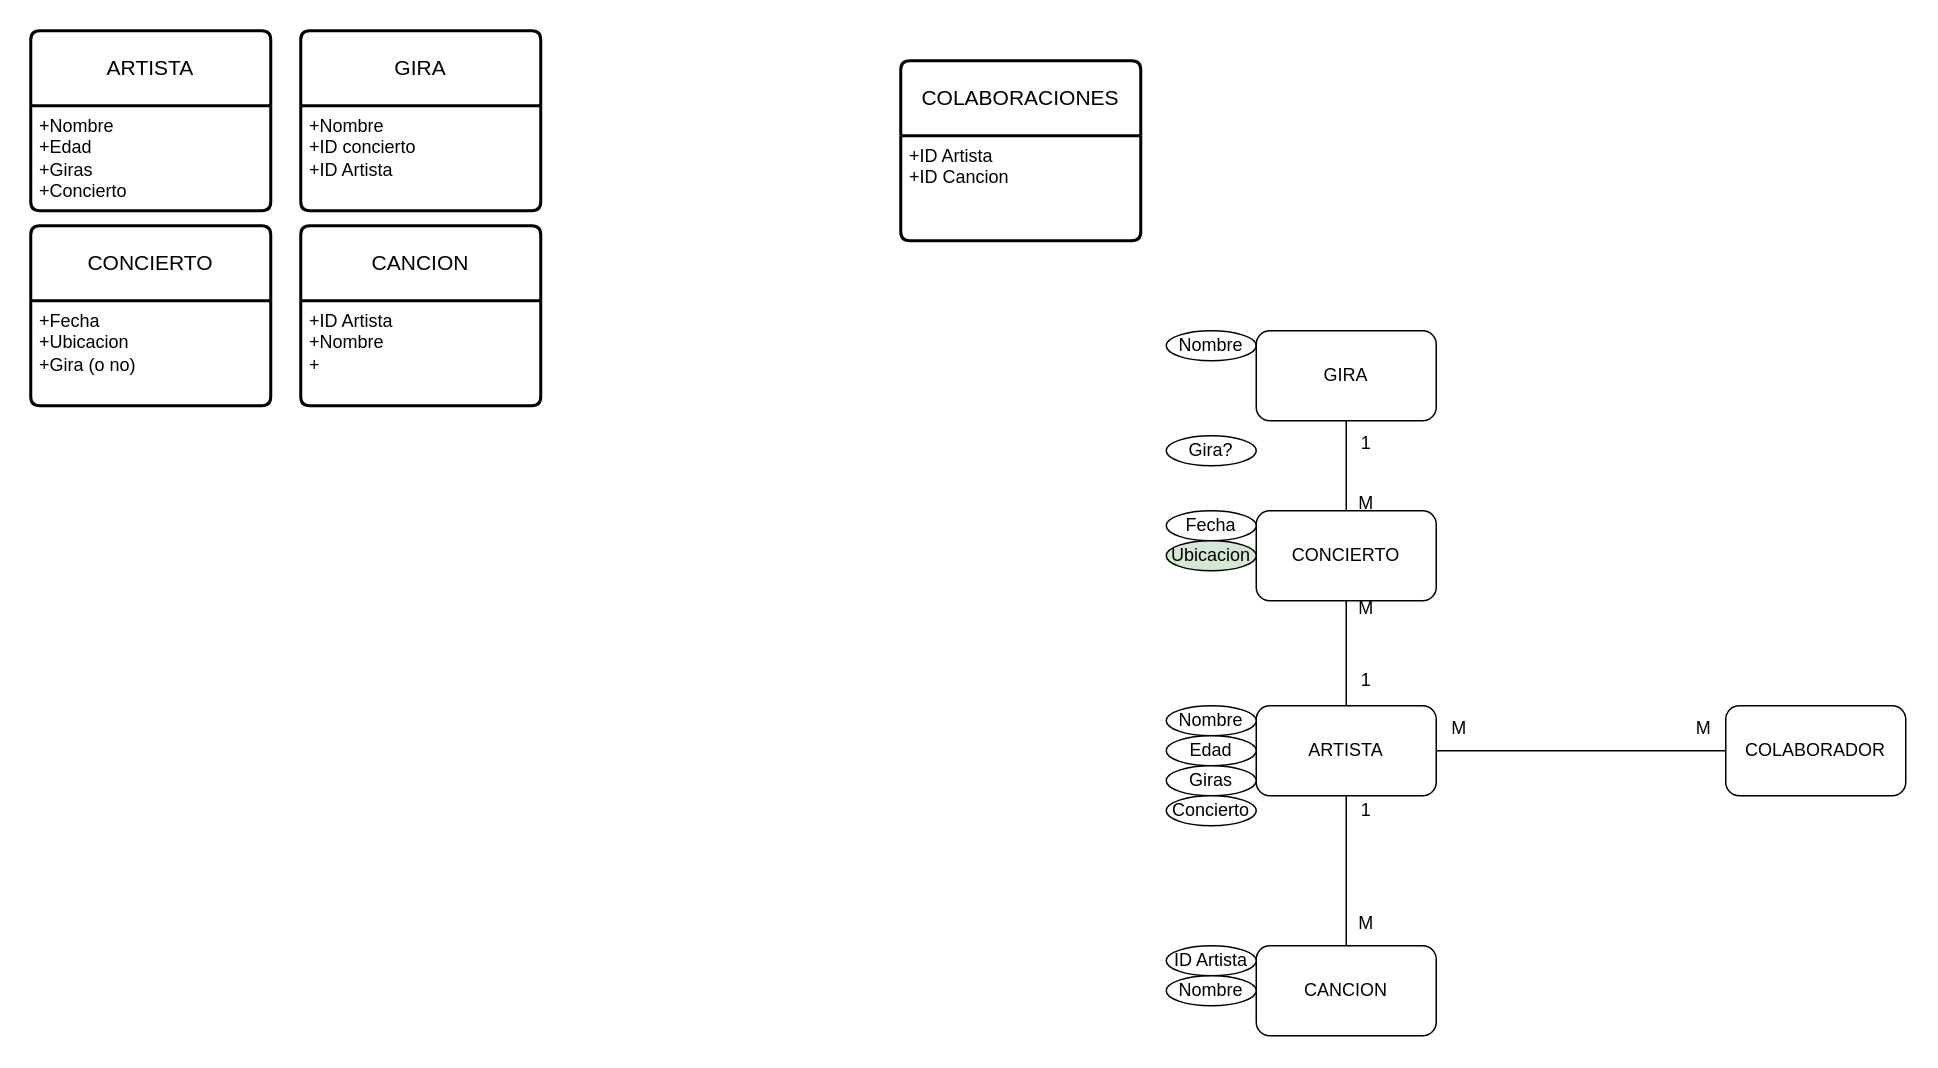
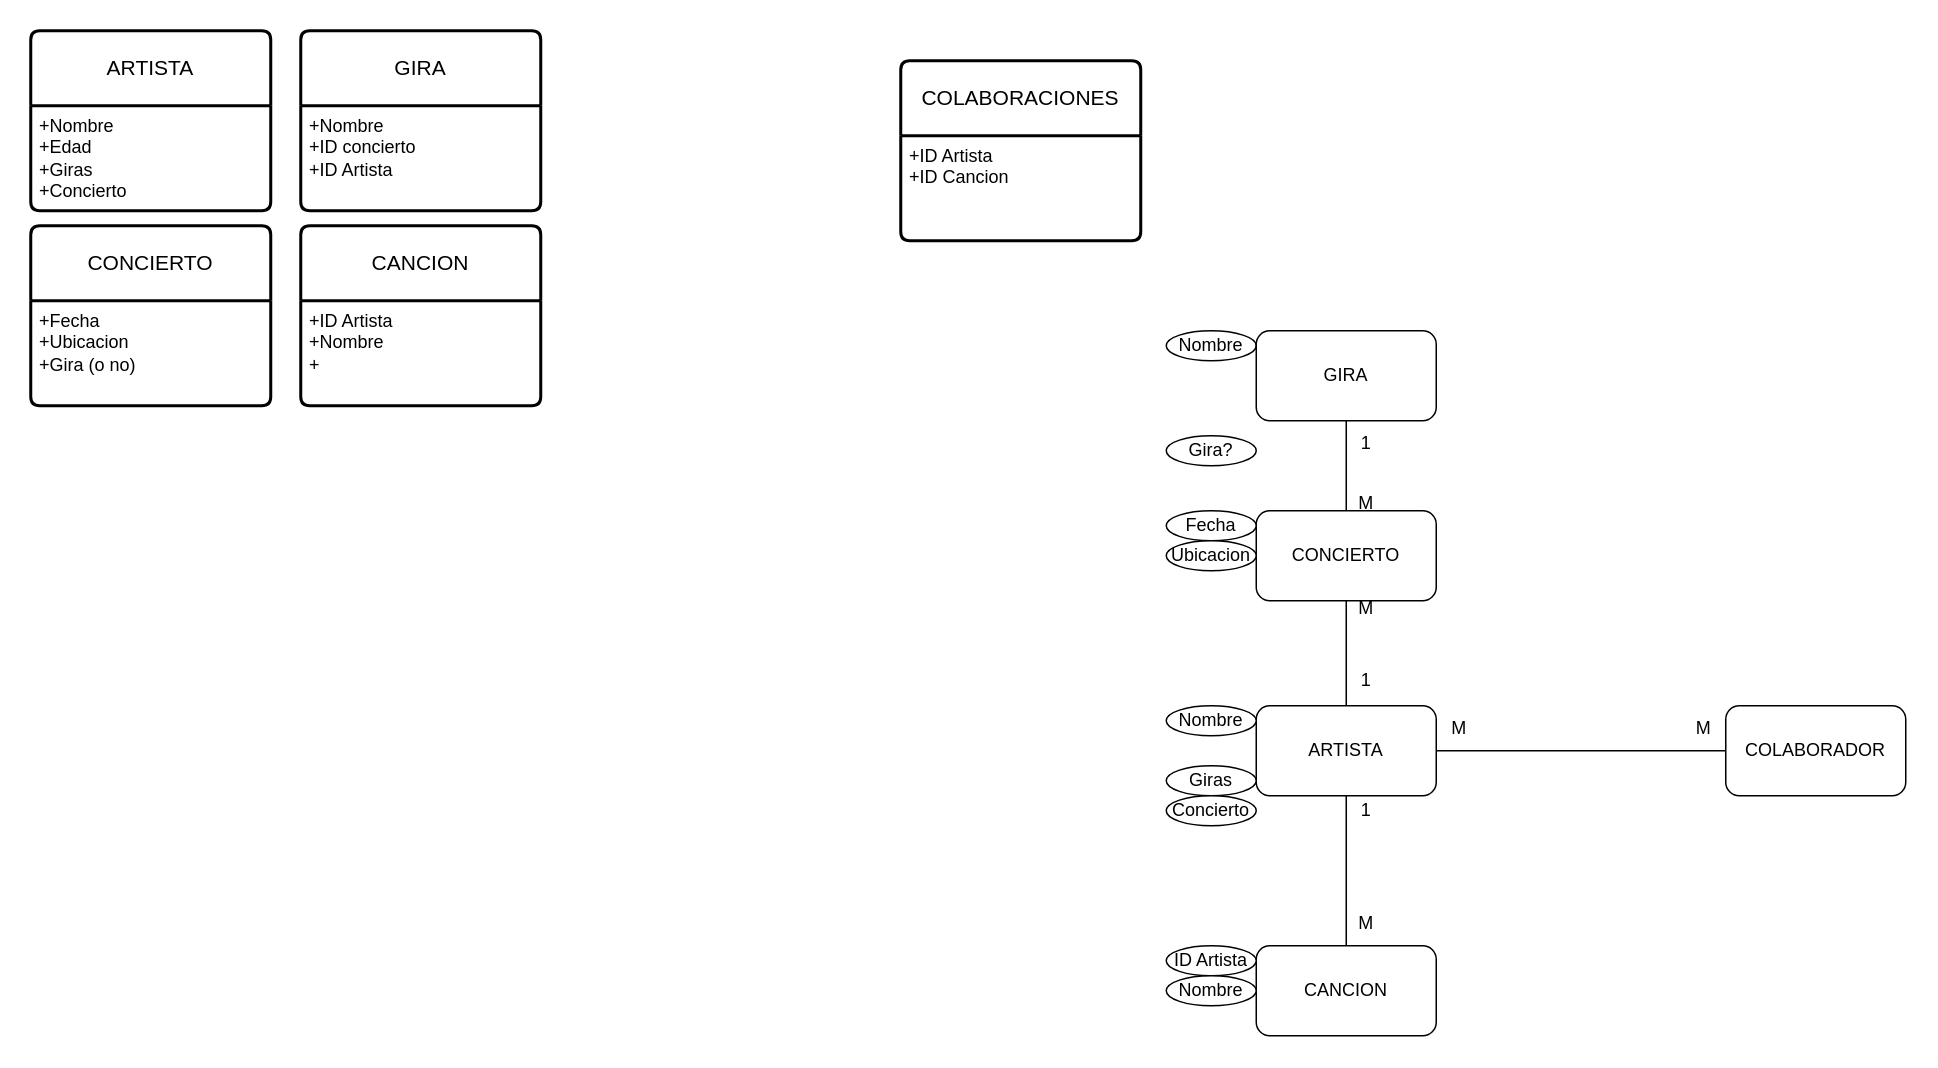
node "Ubicacion": fillcolor #d5e8d4 -> #ffffff
node "Edad": removed
